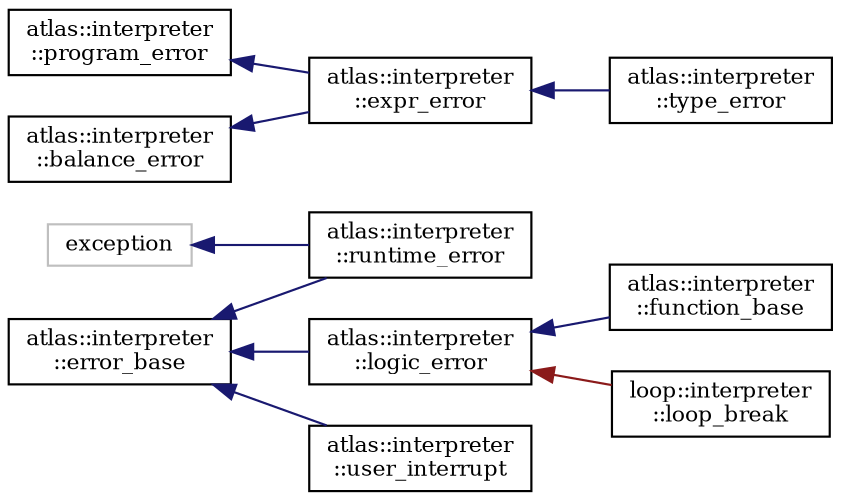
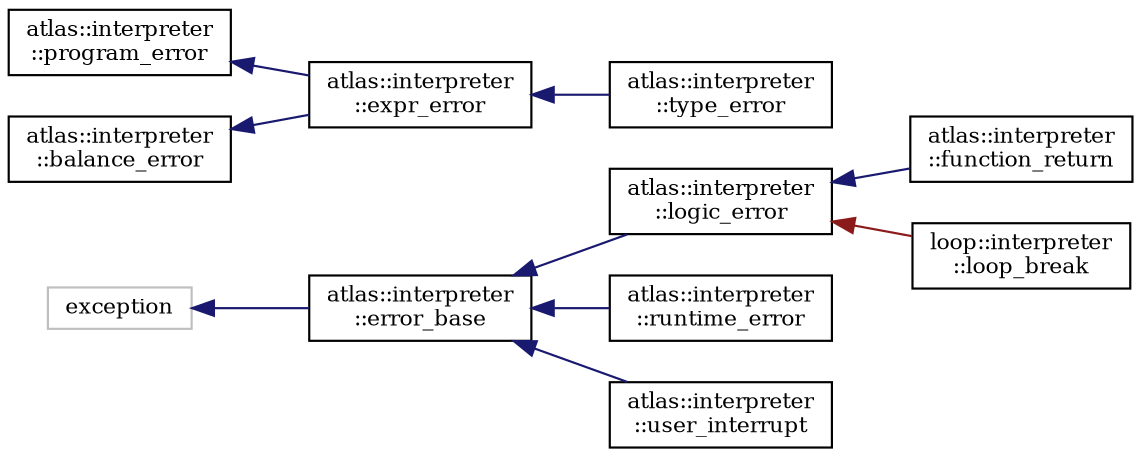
edge "atlas::interpreter ::runtime_error" -> "exception": now "atlas::interpreter ::error_base" -> "exception"
node "atlas::interpreter ::function_base": label "atlas::interpreter ::function_base" -> "atlas::interpreter ::function_return"
